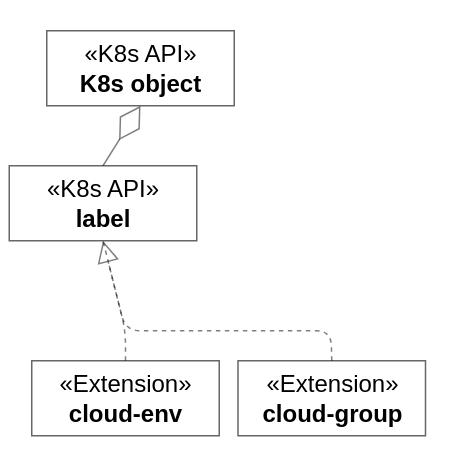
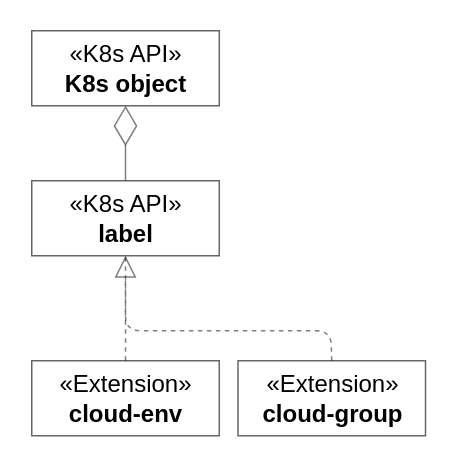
node "«K8s API» K8s object": moved (140, 68) -> (125, 68)
node "«K8s API» label": moved (103, 203) -> (125, 218)
